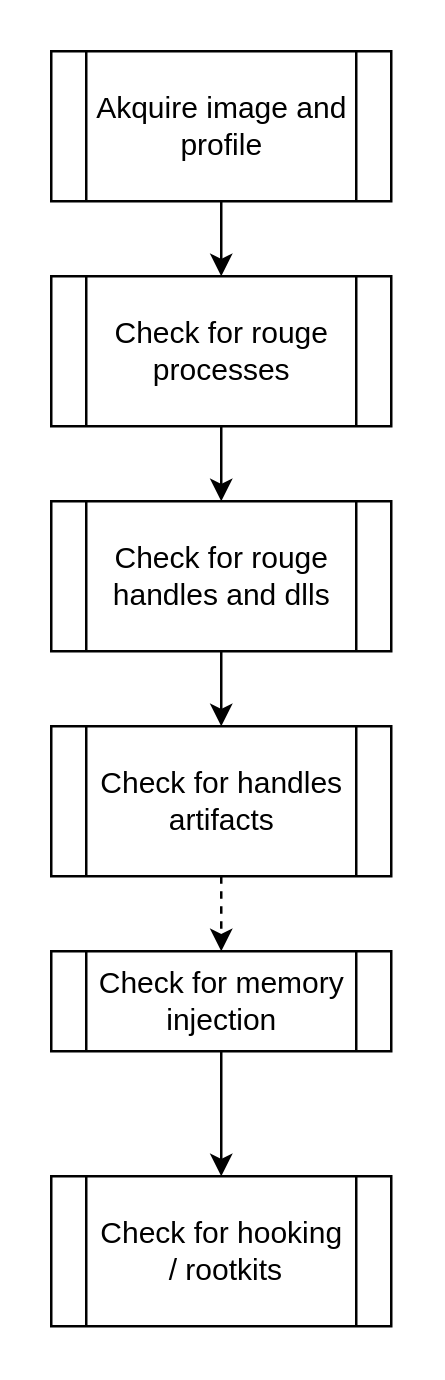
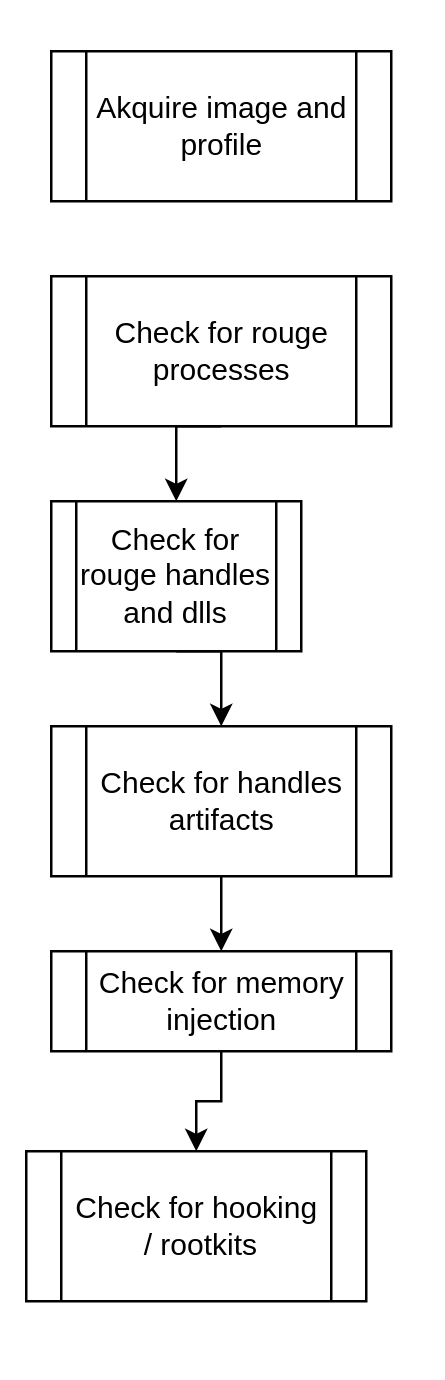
edge "Akquire image and profile" -> "Check for rouge processes": removed
node "Check for rouge handles and dlls": size 340x150 -> 250x150
edge "Check for handles artifacts" -> "Check for memory injection": style dashed -> solid
node "Check for hooking / rootkits": moved (221, 1251) -> (196, 1226)
